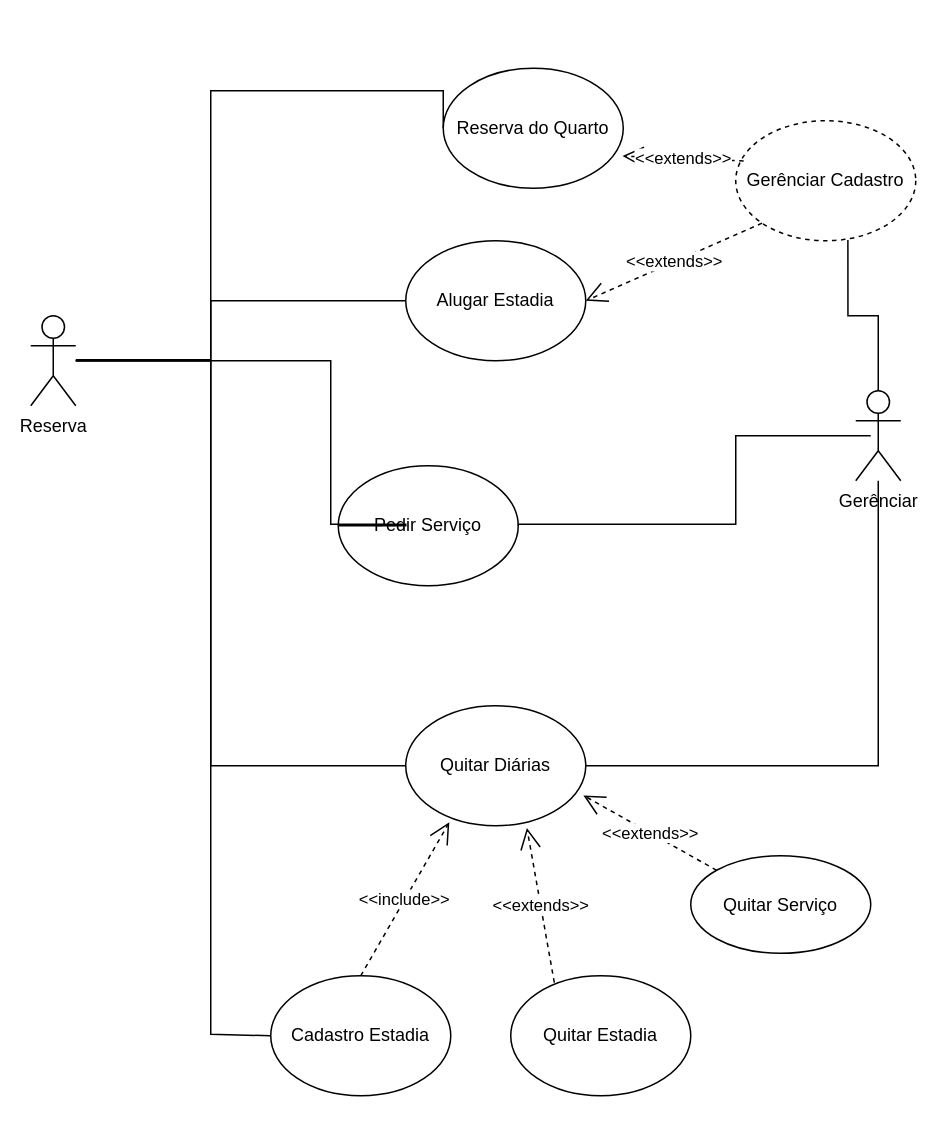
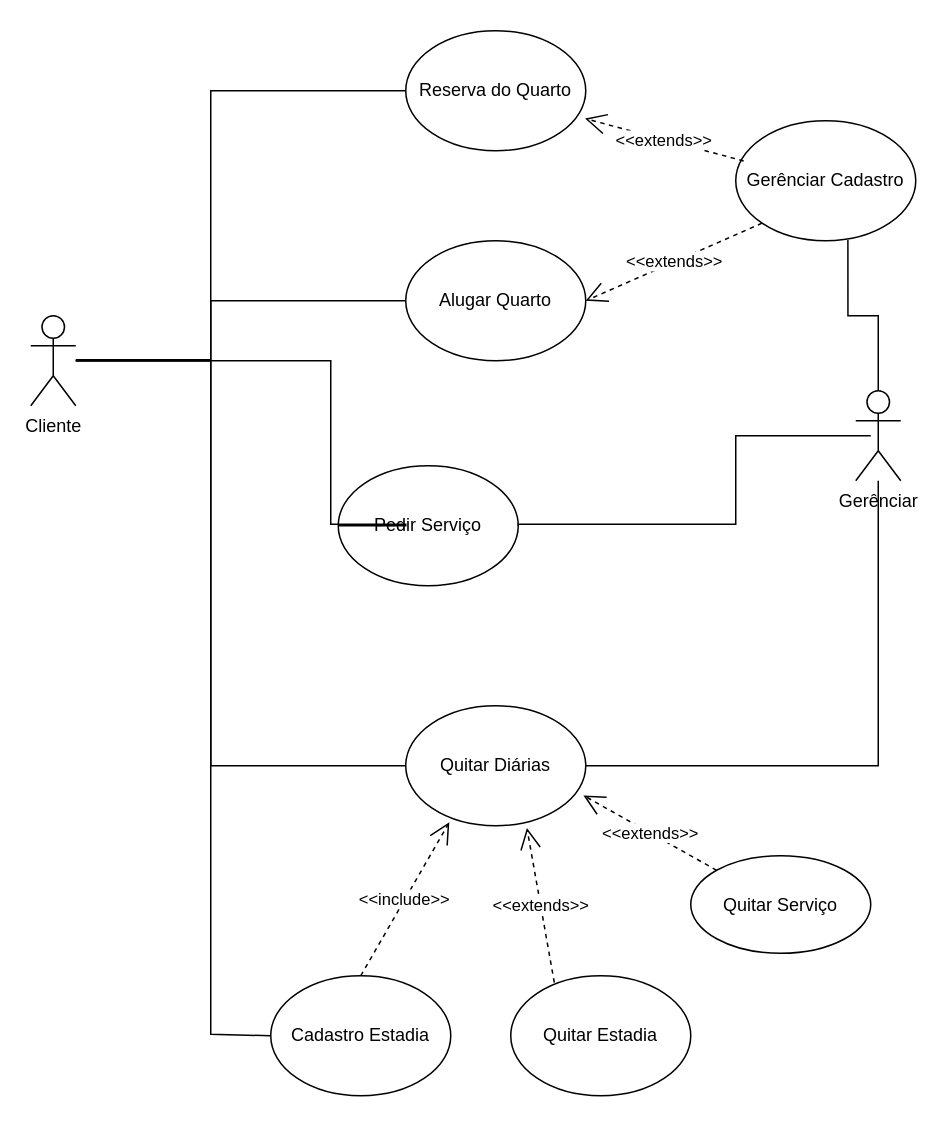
node "Reserva do Quarto": moved (533, 128) -> (496, 91)
node "Gerênciar Cadastro": style dashed -> solid
node "Alugar Estadia": label "Alugar Estadia" -> "Alugar Quarto"
node "Reserva": label "Reserva" -> "Cliente"
